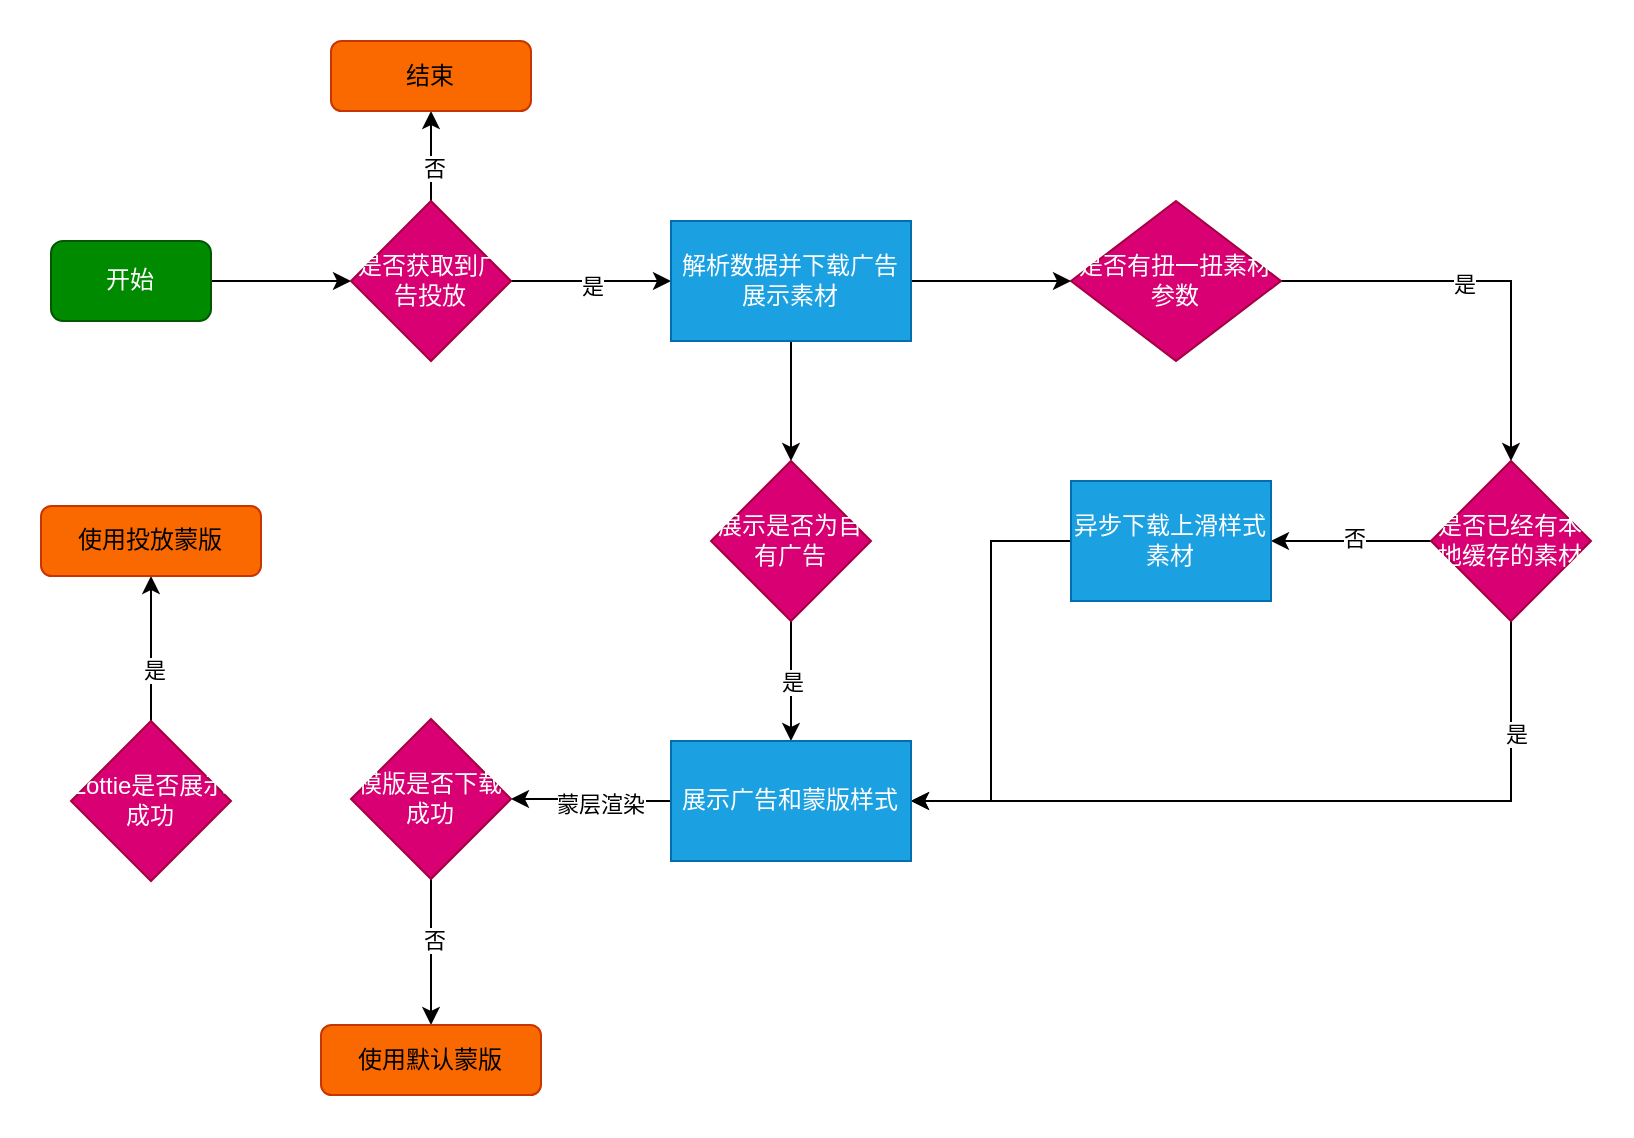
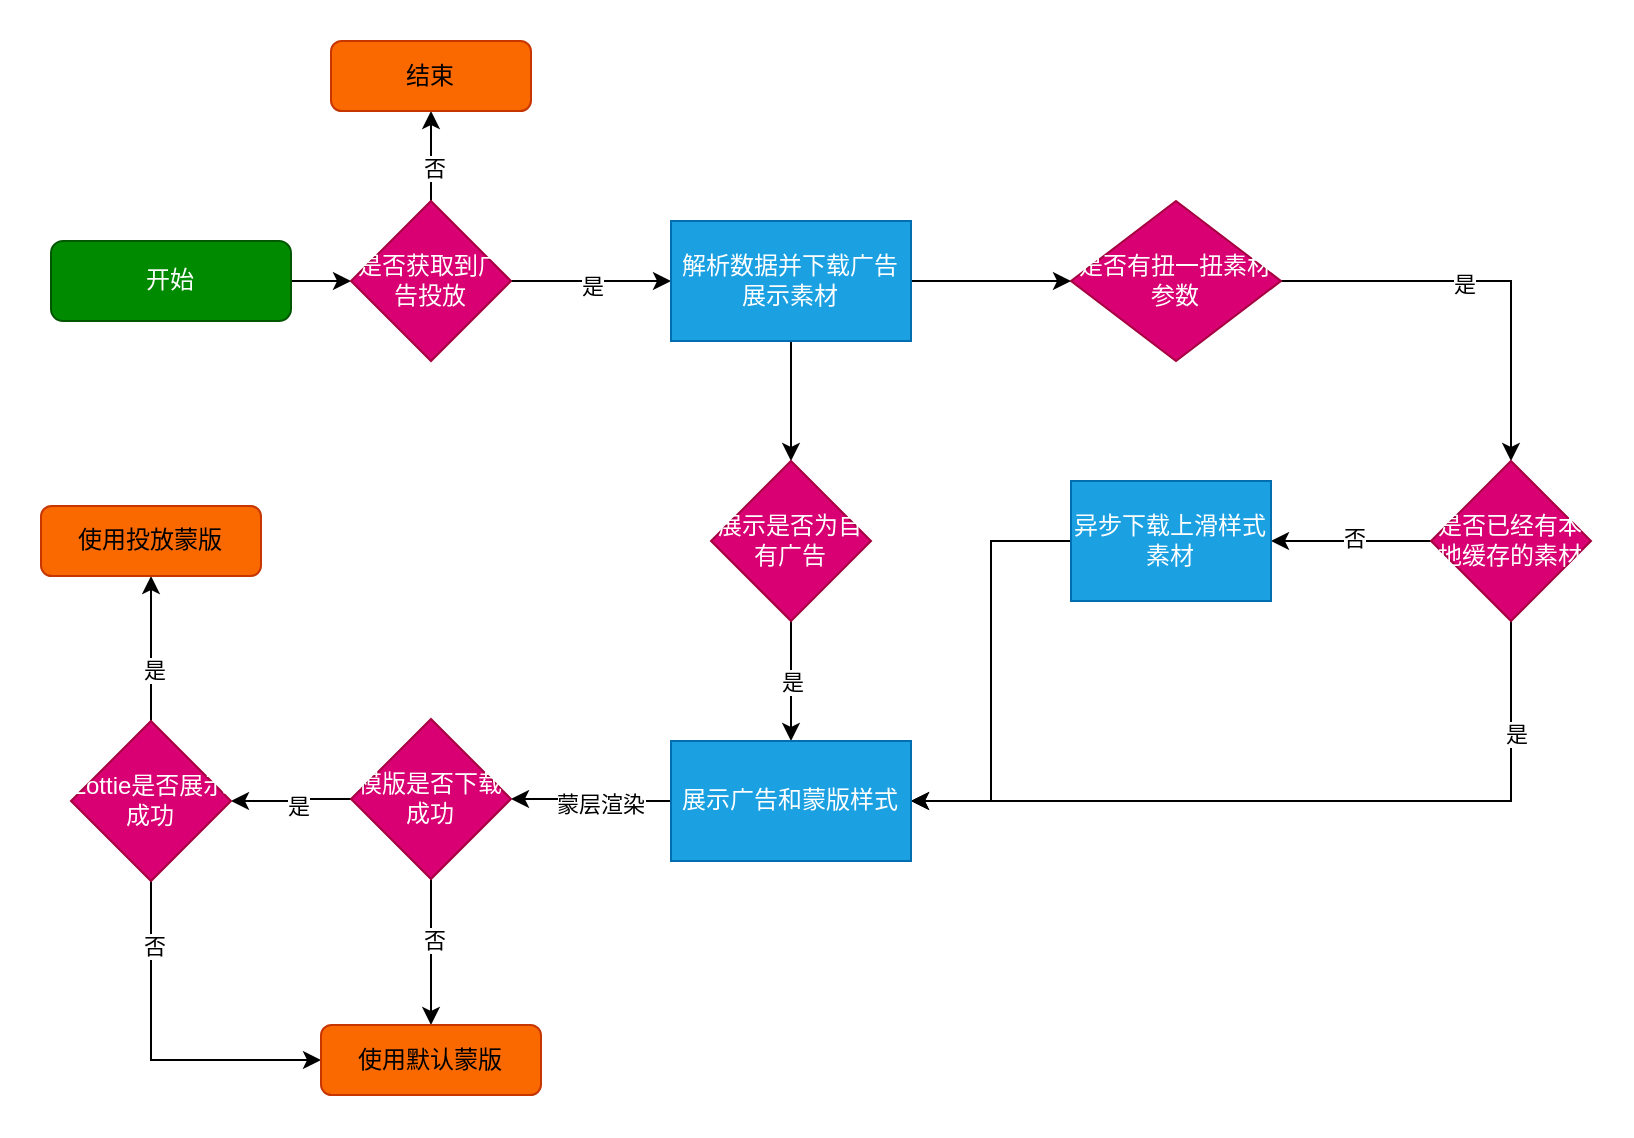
node "开始": size 160x80 -> 240x80
edge "模版是否下载成功" -> "Lottie是否展示成功": added, label "是"
edge "Lottie是否展示成功" -> "使用默认蒙版": added, label "否"
